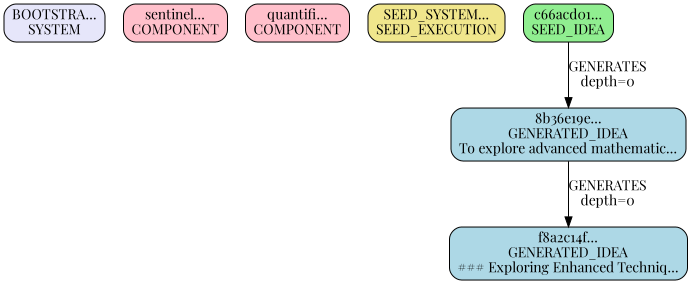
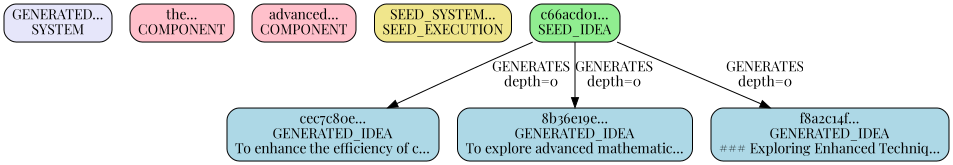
node "BOOTSTRA... SYSTEM": label "BOOTSTRA... SYSTEM" -> "GENERATED... SYSTEM"
node "sentinel... COMPONENT": label "sentinel... COMPONENT" -> "the... COMPONENT"
node "quantifi... COMPONENT": label "quantifi... COMPONENT" -> "advanced... COMPONENT"
node "cec7c80e... GENERATED_IDEA To enhance the efficiency of c...": added
edge "8b36e19e... GENERATED_IDEA To explore advanced mathematic..." -> "f8a2c14f... GENERATED_IDEA ### Exploring Enhanced Techniq...": now "c66acd01... SEED_IDEA" -> "f8a2c14f... GENERATED_IDEA ### Exploring Enhanced Techniq..."
